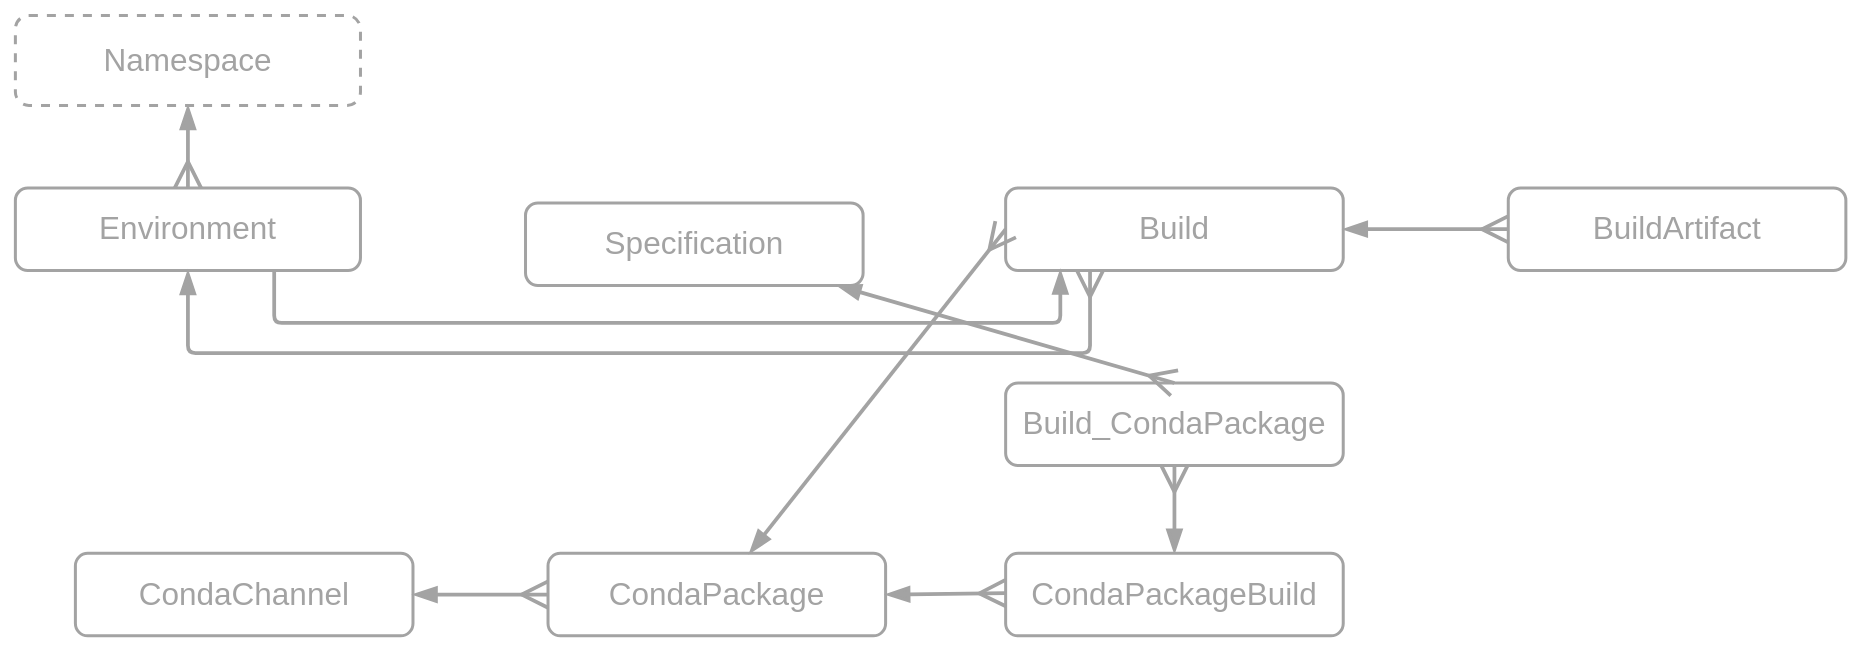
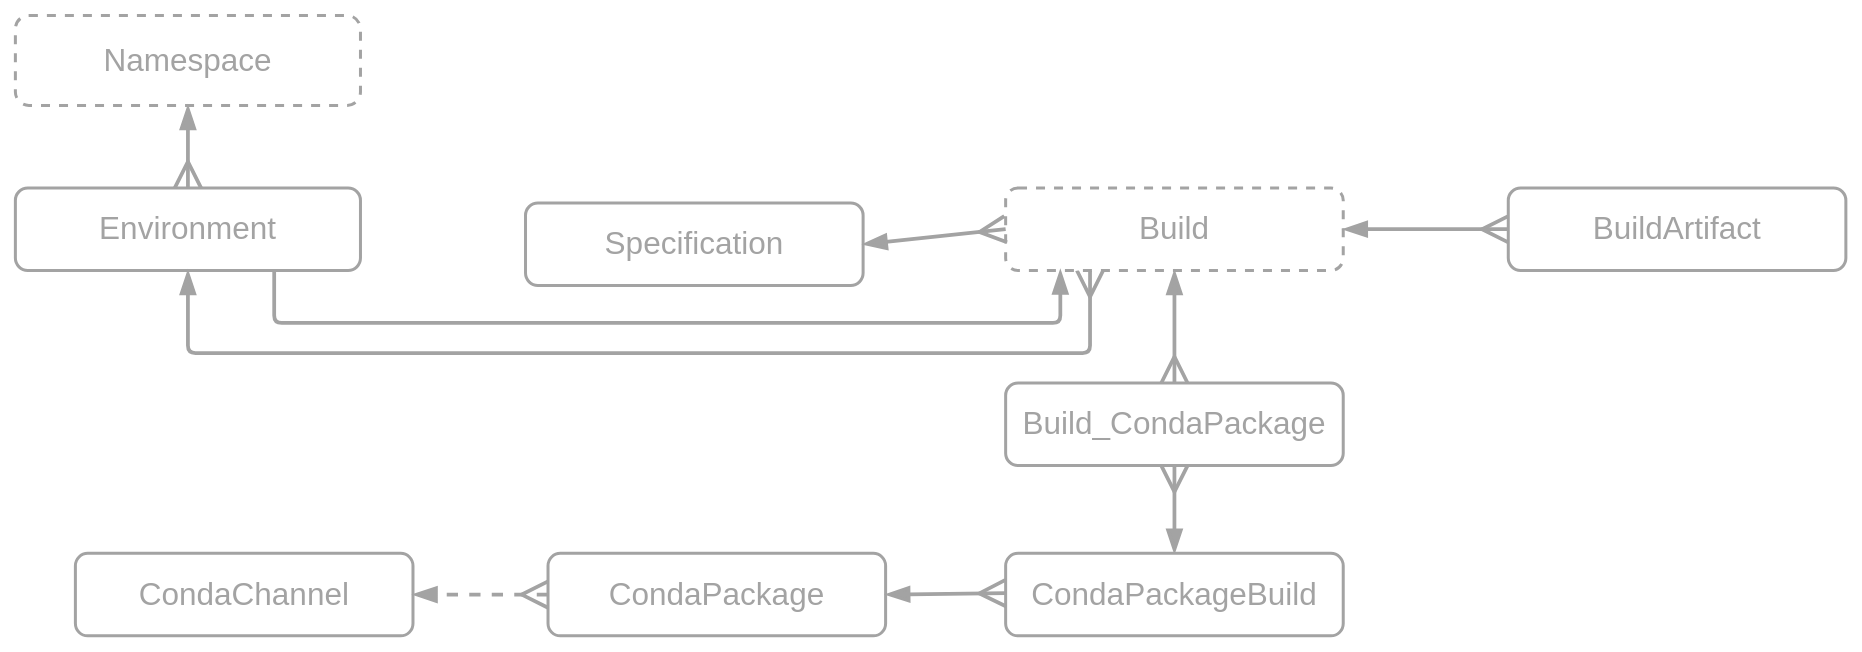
node "Build": style solid -> dashed
edge "Specification" -- "Build_CondaPackage": now "Build" -- "Build_CondaPackage"
edge "Build" -- "CondaPackage": now "Build" -- "Specification"
edge "CondaChannel" -- "CondaPackage": style solid -> dashed
